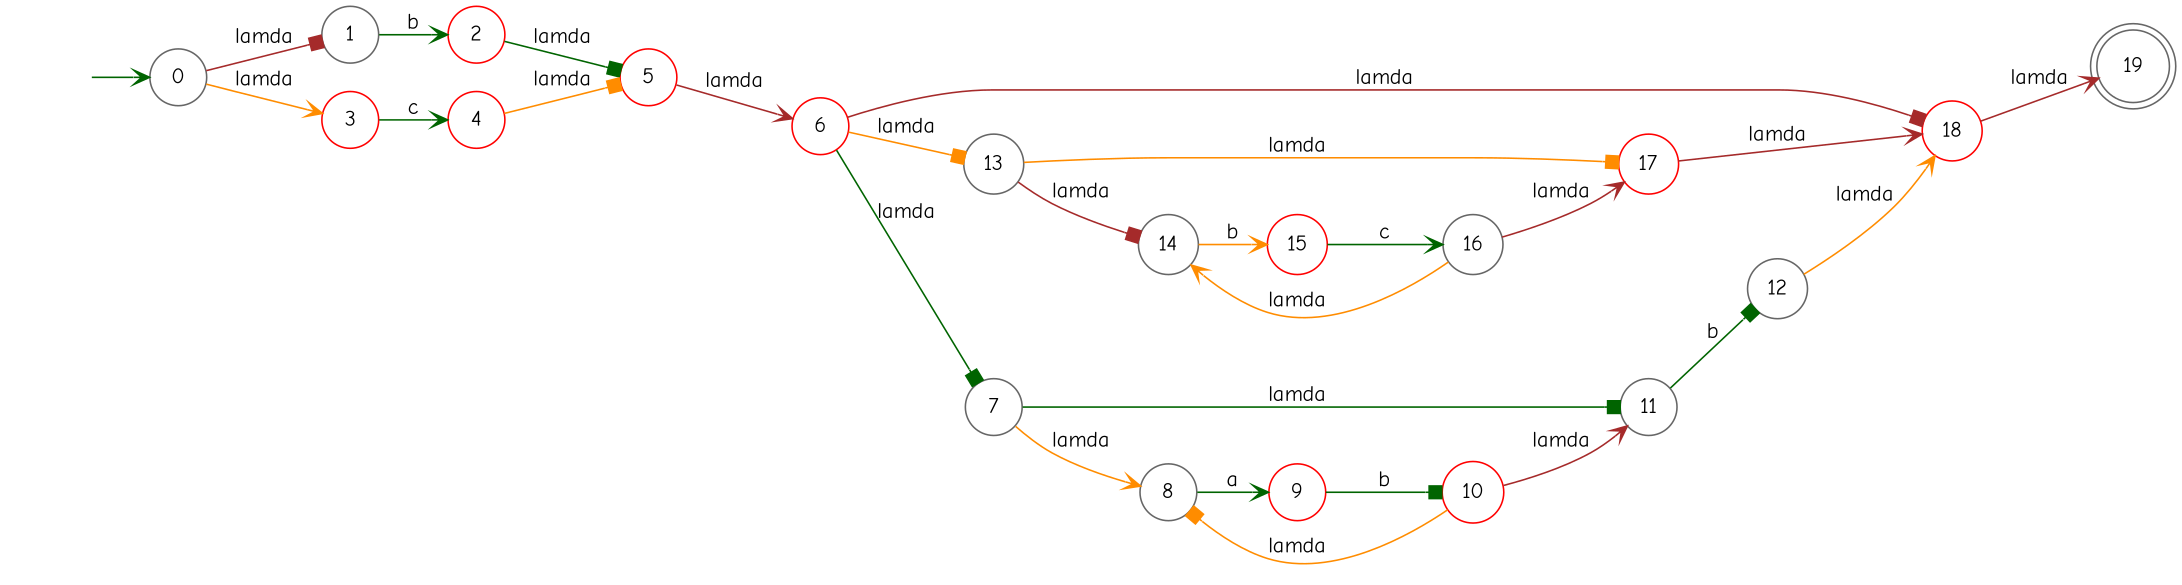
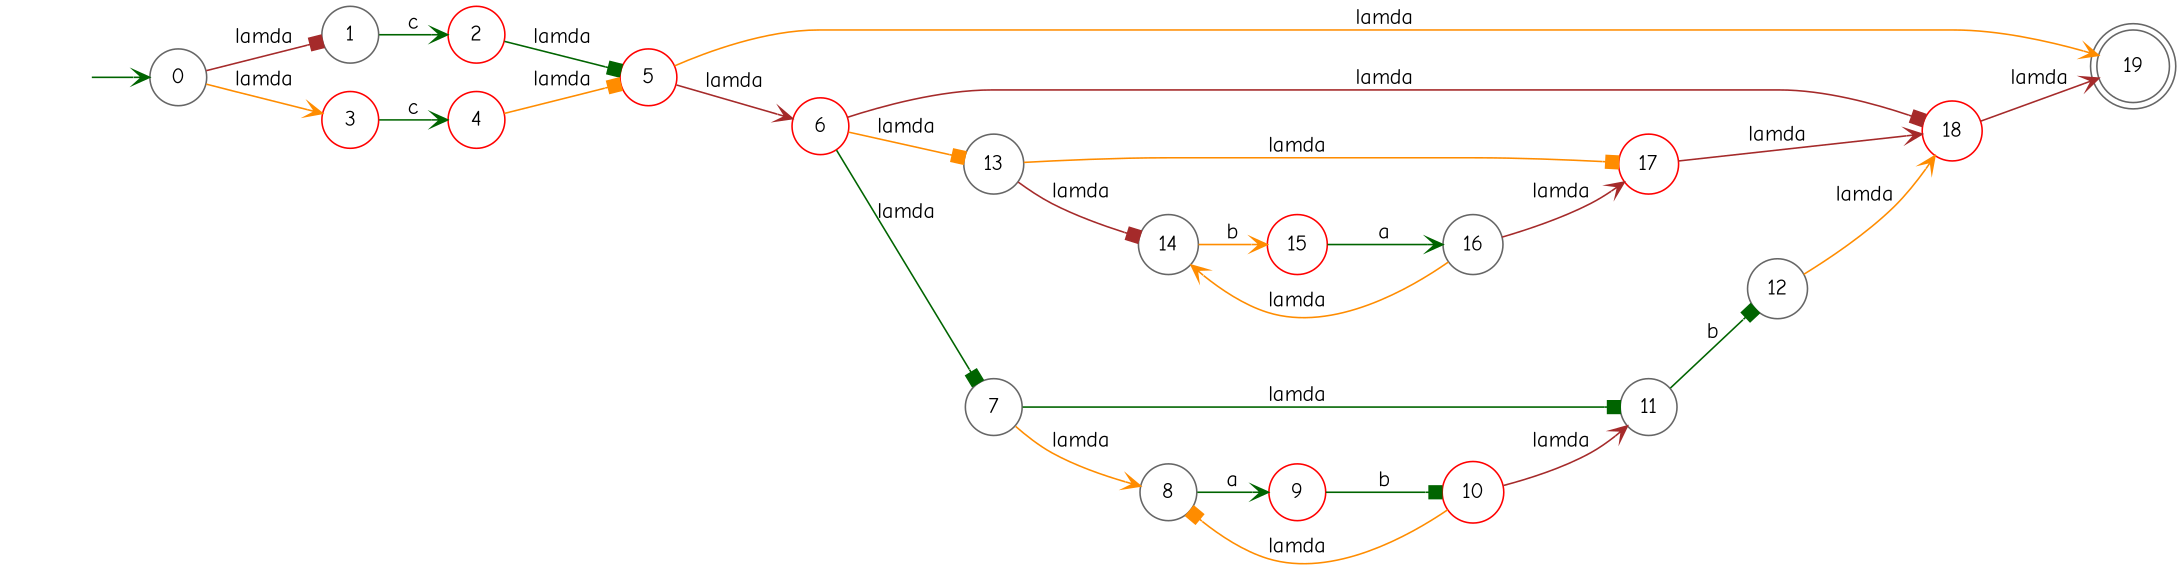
edge "1" -> "2": label "b" -> "c"
edge "5" -> "19": added, label "lamda"
edge "15" -> "16": label "c" -> "a"
